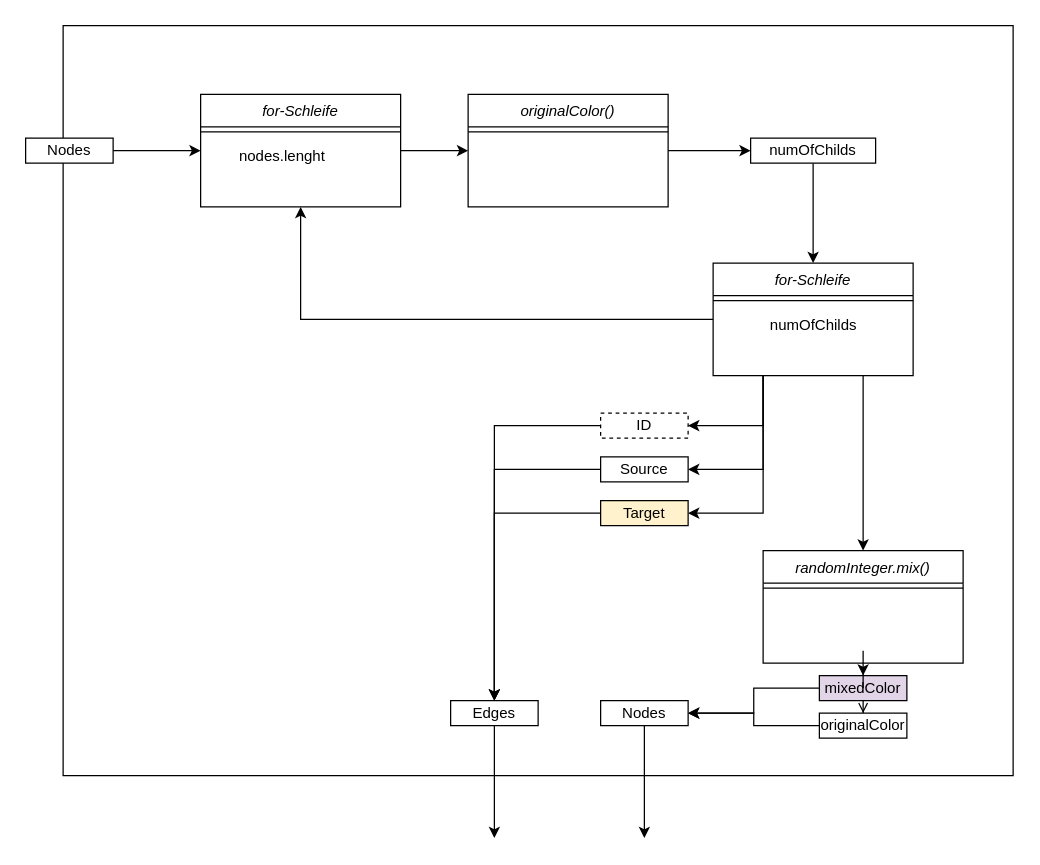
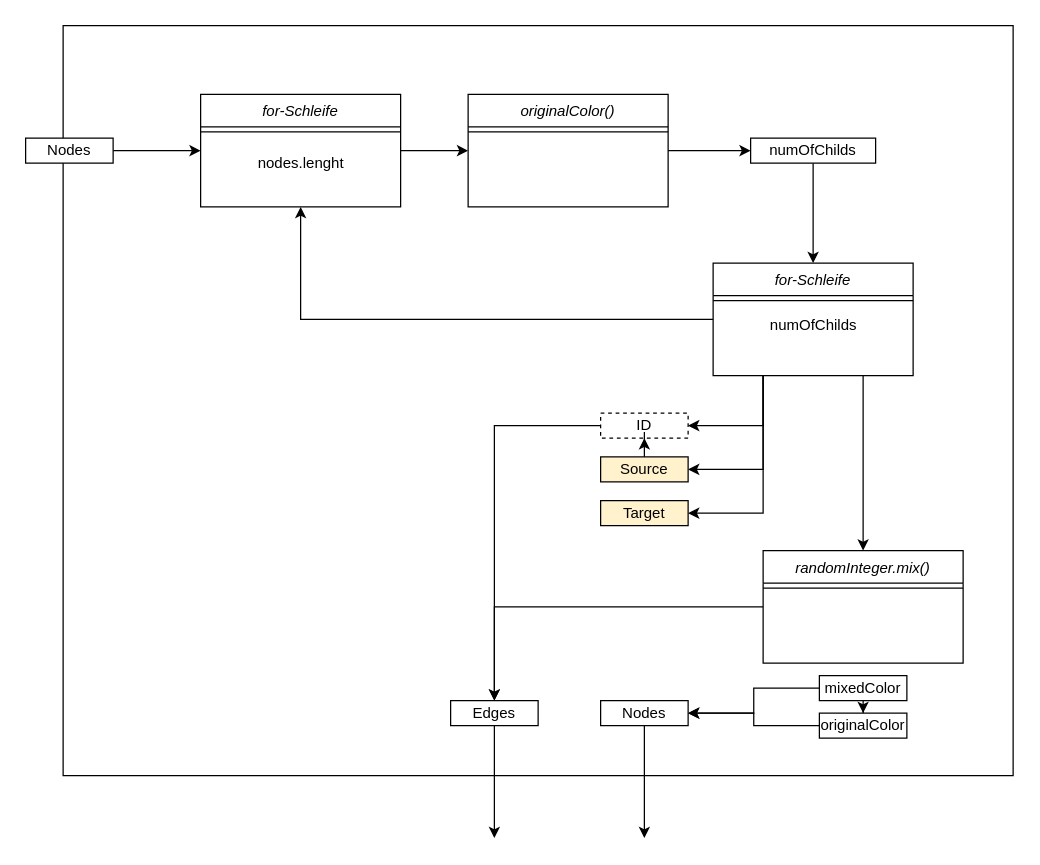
node "nodes.lenght": moved (282, 157) -> (301, 163)
edge "Source" -> "Edges": now "Source" -> "ID"
node "Source": fillcolor #ffffff -> #fff2cc
edge "Target" -> "Edges": removed
edge "randomInteger.mix()" -> "mixedColor": now "randomInteger.mix()" -> "Edges"
node "mixedColor": fillcolor #e1d5e7 -> #ffffff
edge "mixedColor" -> "originalColor": arrowhead open -> classic
